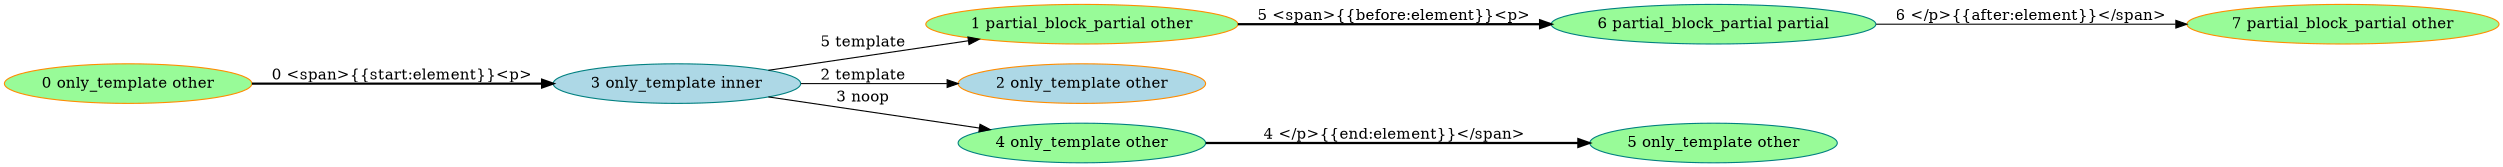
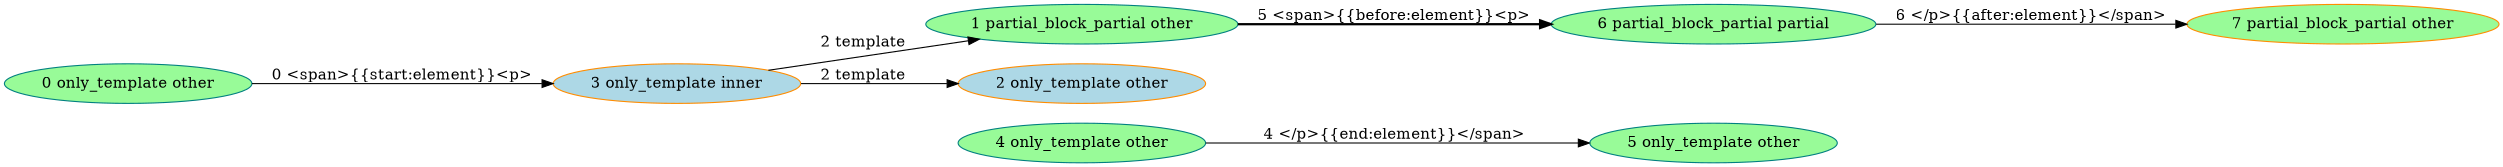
node "1 partial_block_partial other": color darkorange -> teal
edge "3 only_template inner" -> "1 partial_block_partial other": label "5 template" -> "2 template"
node "0 only_template other": color darkorange -> teal
edge "0 only_template other" -> "3 only_template inner": style bold -> solid
node "3 only_template inner": color teal -> darkorange
edge "3 only_template inner" -> "4 only_template other": removed, label "3 noop"
edge "4 only_template other" -> "5 only_template other": style bold -> solid
